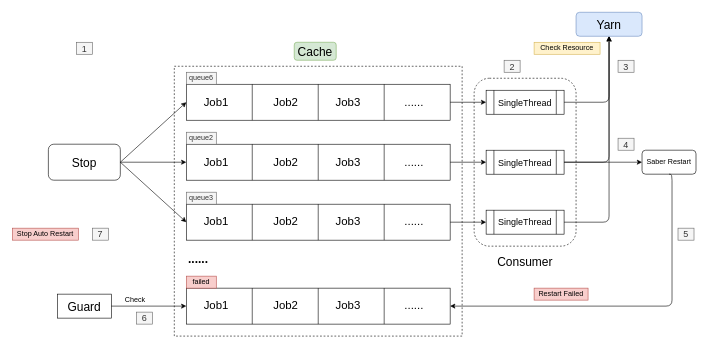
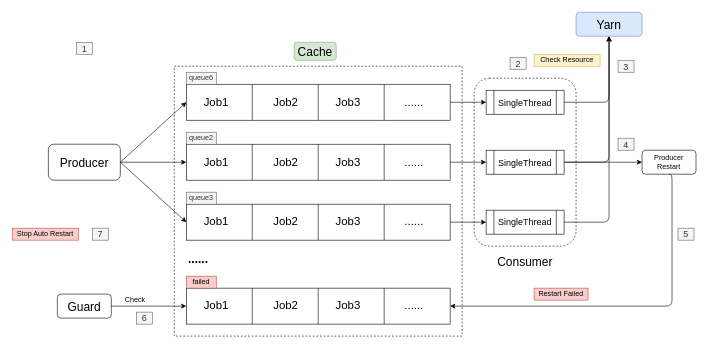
node "Check Resource": moved (567, 48) -> (567, 60)
node "2": moved (512, 66) -> (518, 63)
node "Stop": label "Stop" -> "Producer"
node "Saber Restart": label "Saber Restart" -> "Producer Restart"
node "Guard": shape rectangle -> rounded rectangle
